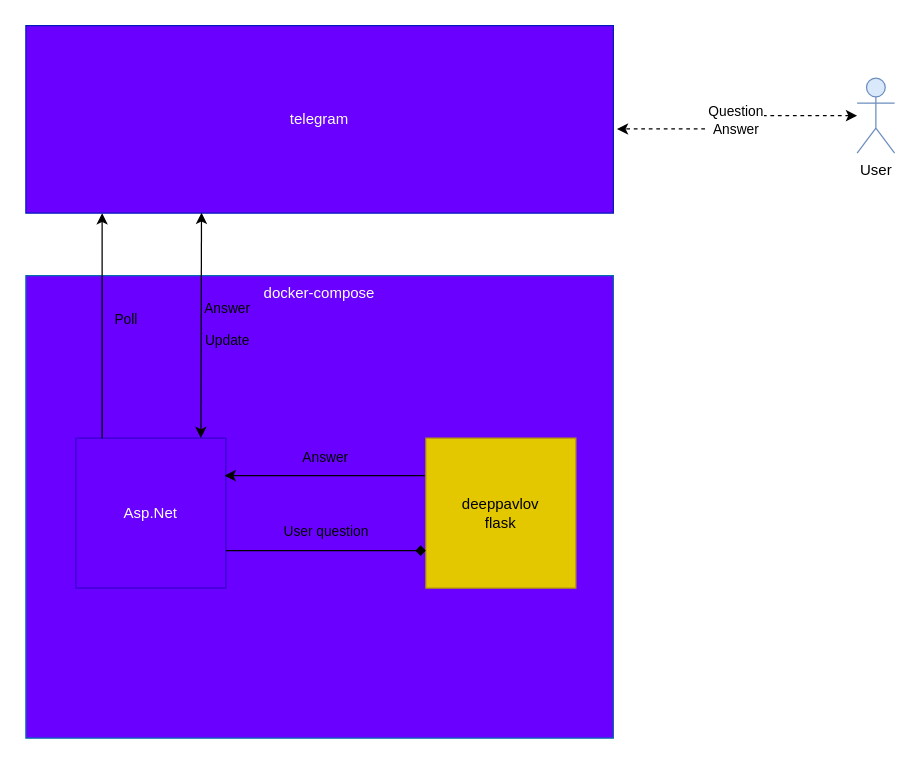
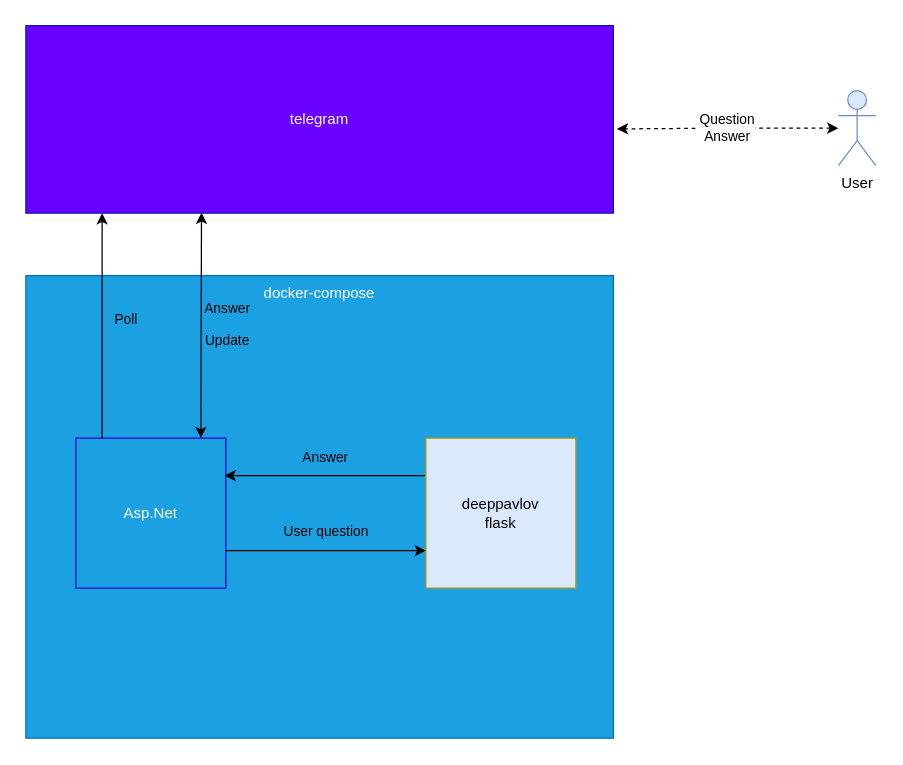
node "User": moved (876, 116) -> (857, 128)
node "docker-compose": fillcolor #6a00ff -> #1ba1e2
node "Asp.Net": fillcolor #6a00ff -> #1ba1e2
node "deeppavlov flask": fillcolor #e3c800 -> #dae8fc
edge "Asp.Net" -> "deeppavlov flask": arrowhead diamond -> classic
